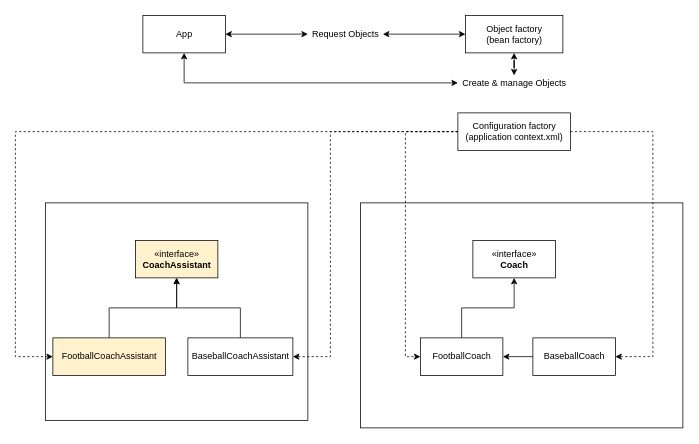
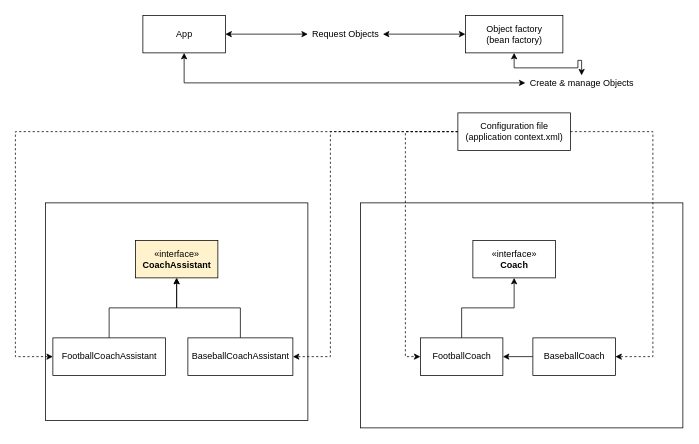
node "Create & manage Objects": moved (514, 83) -> (582, 83)
node "Configuration factory (application context.xml)": label "Configuration factory (application context.xml)" -> "Configuration file (application context.xml)"
node "FootballCoachAssistant": fillcolor #fff2cc -> #ffffff
